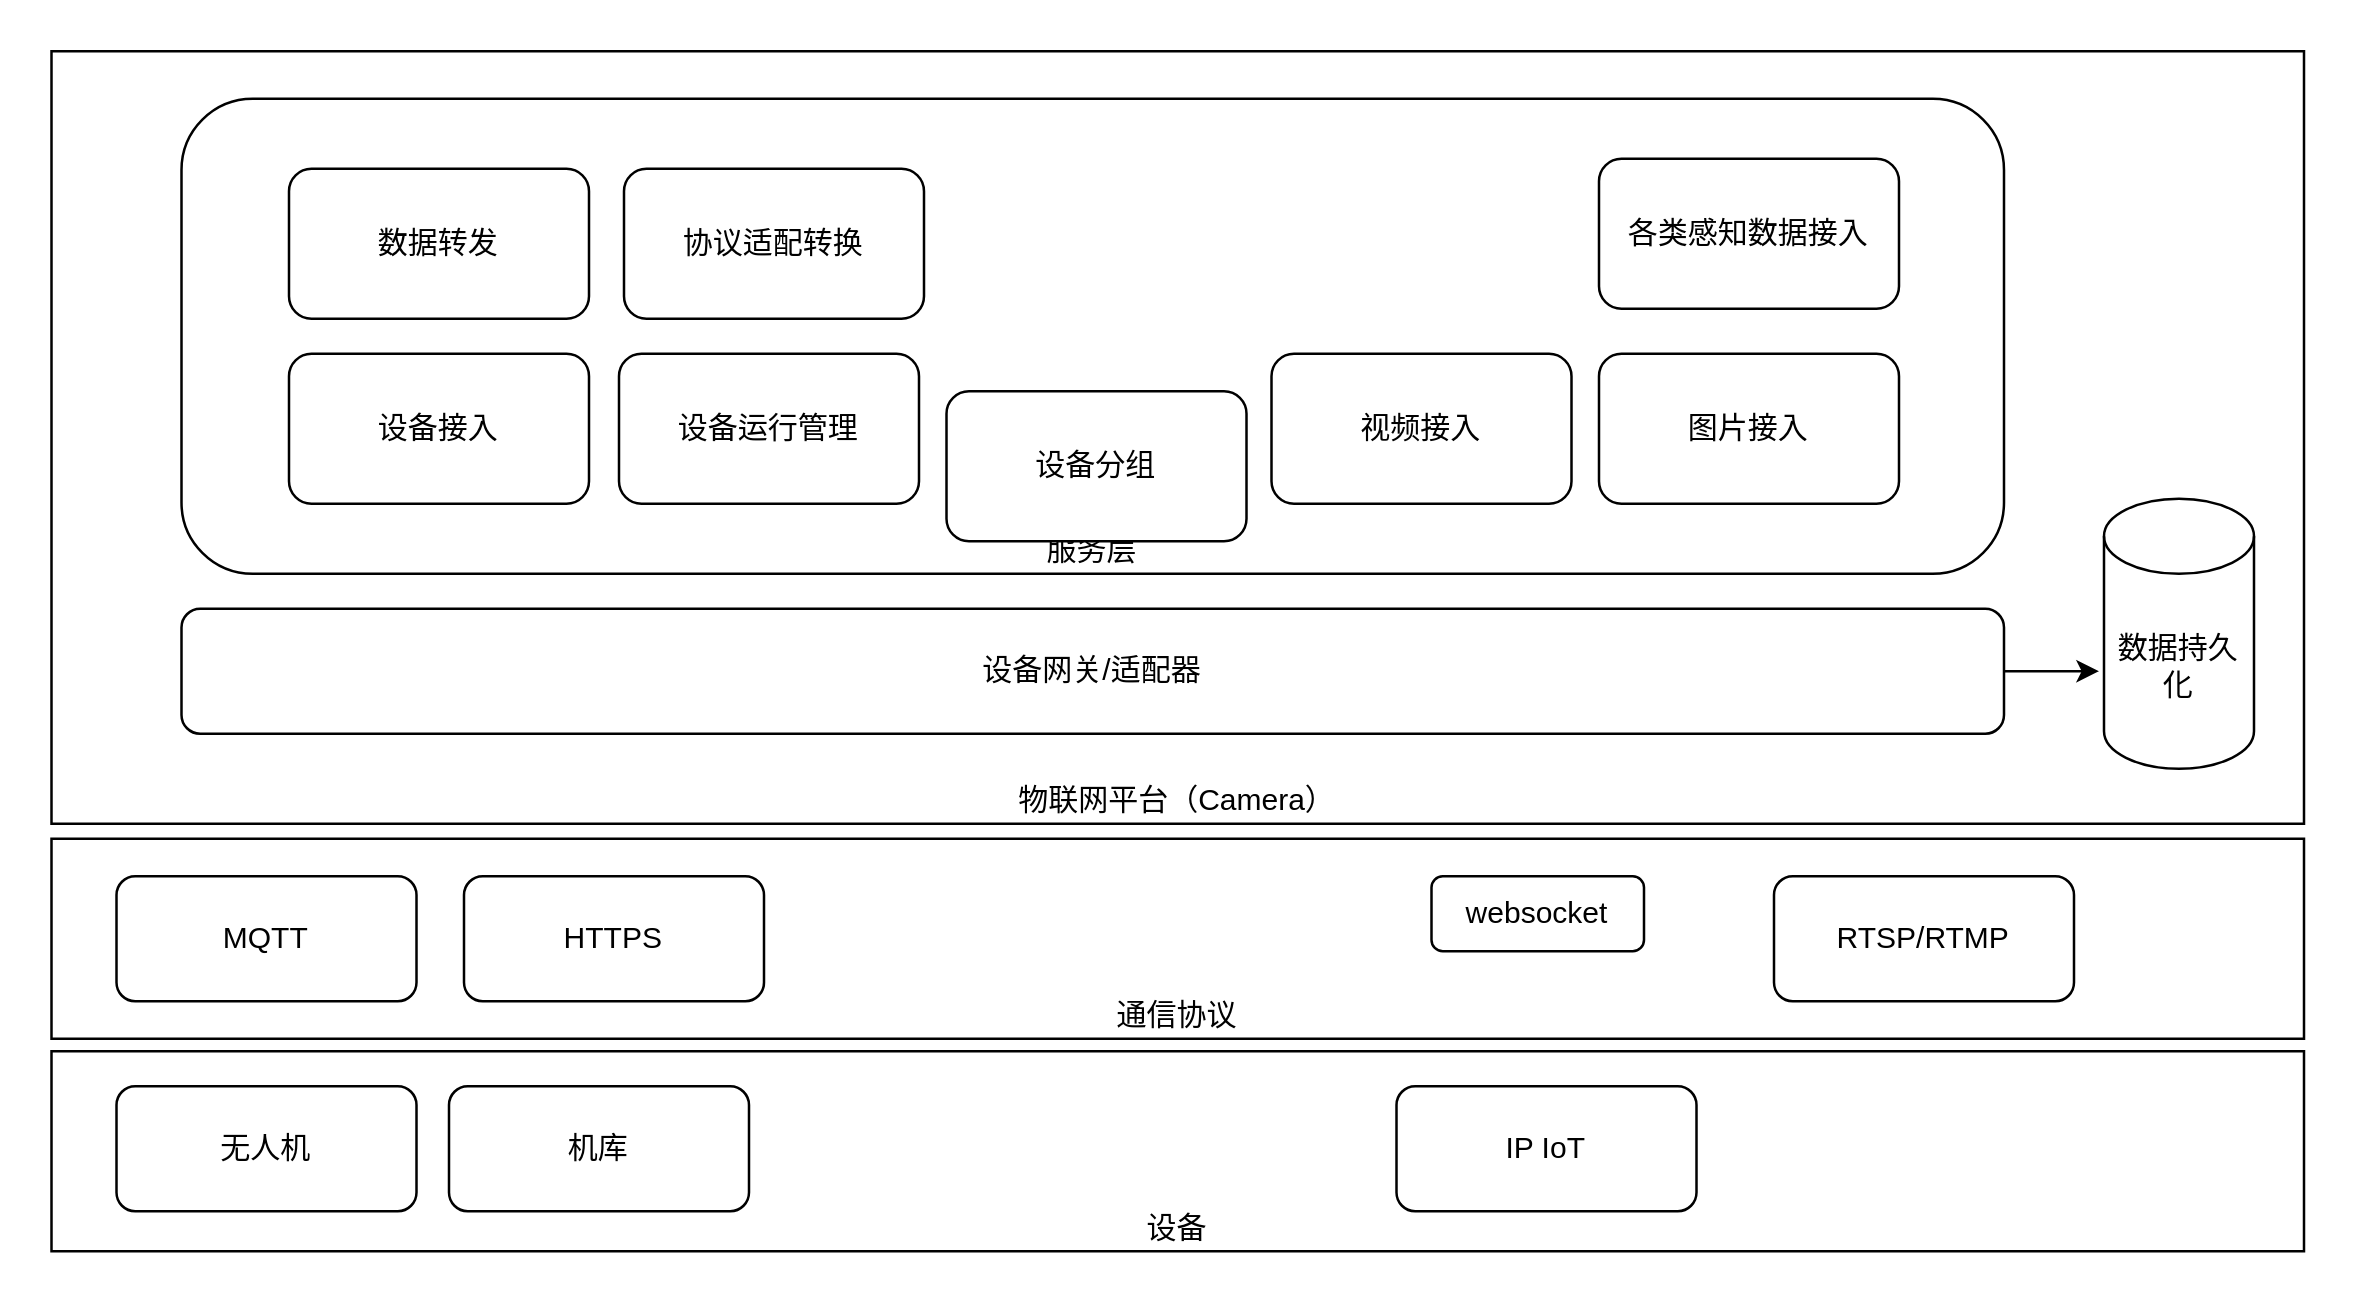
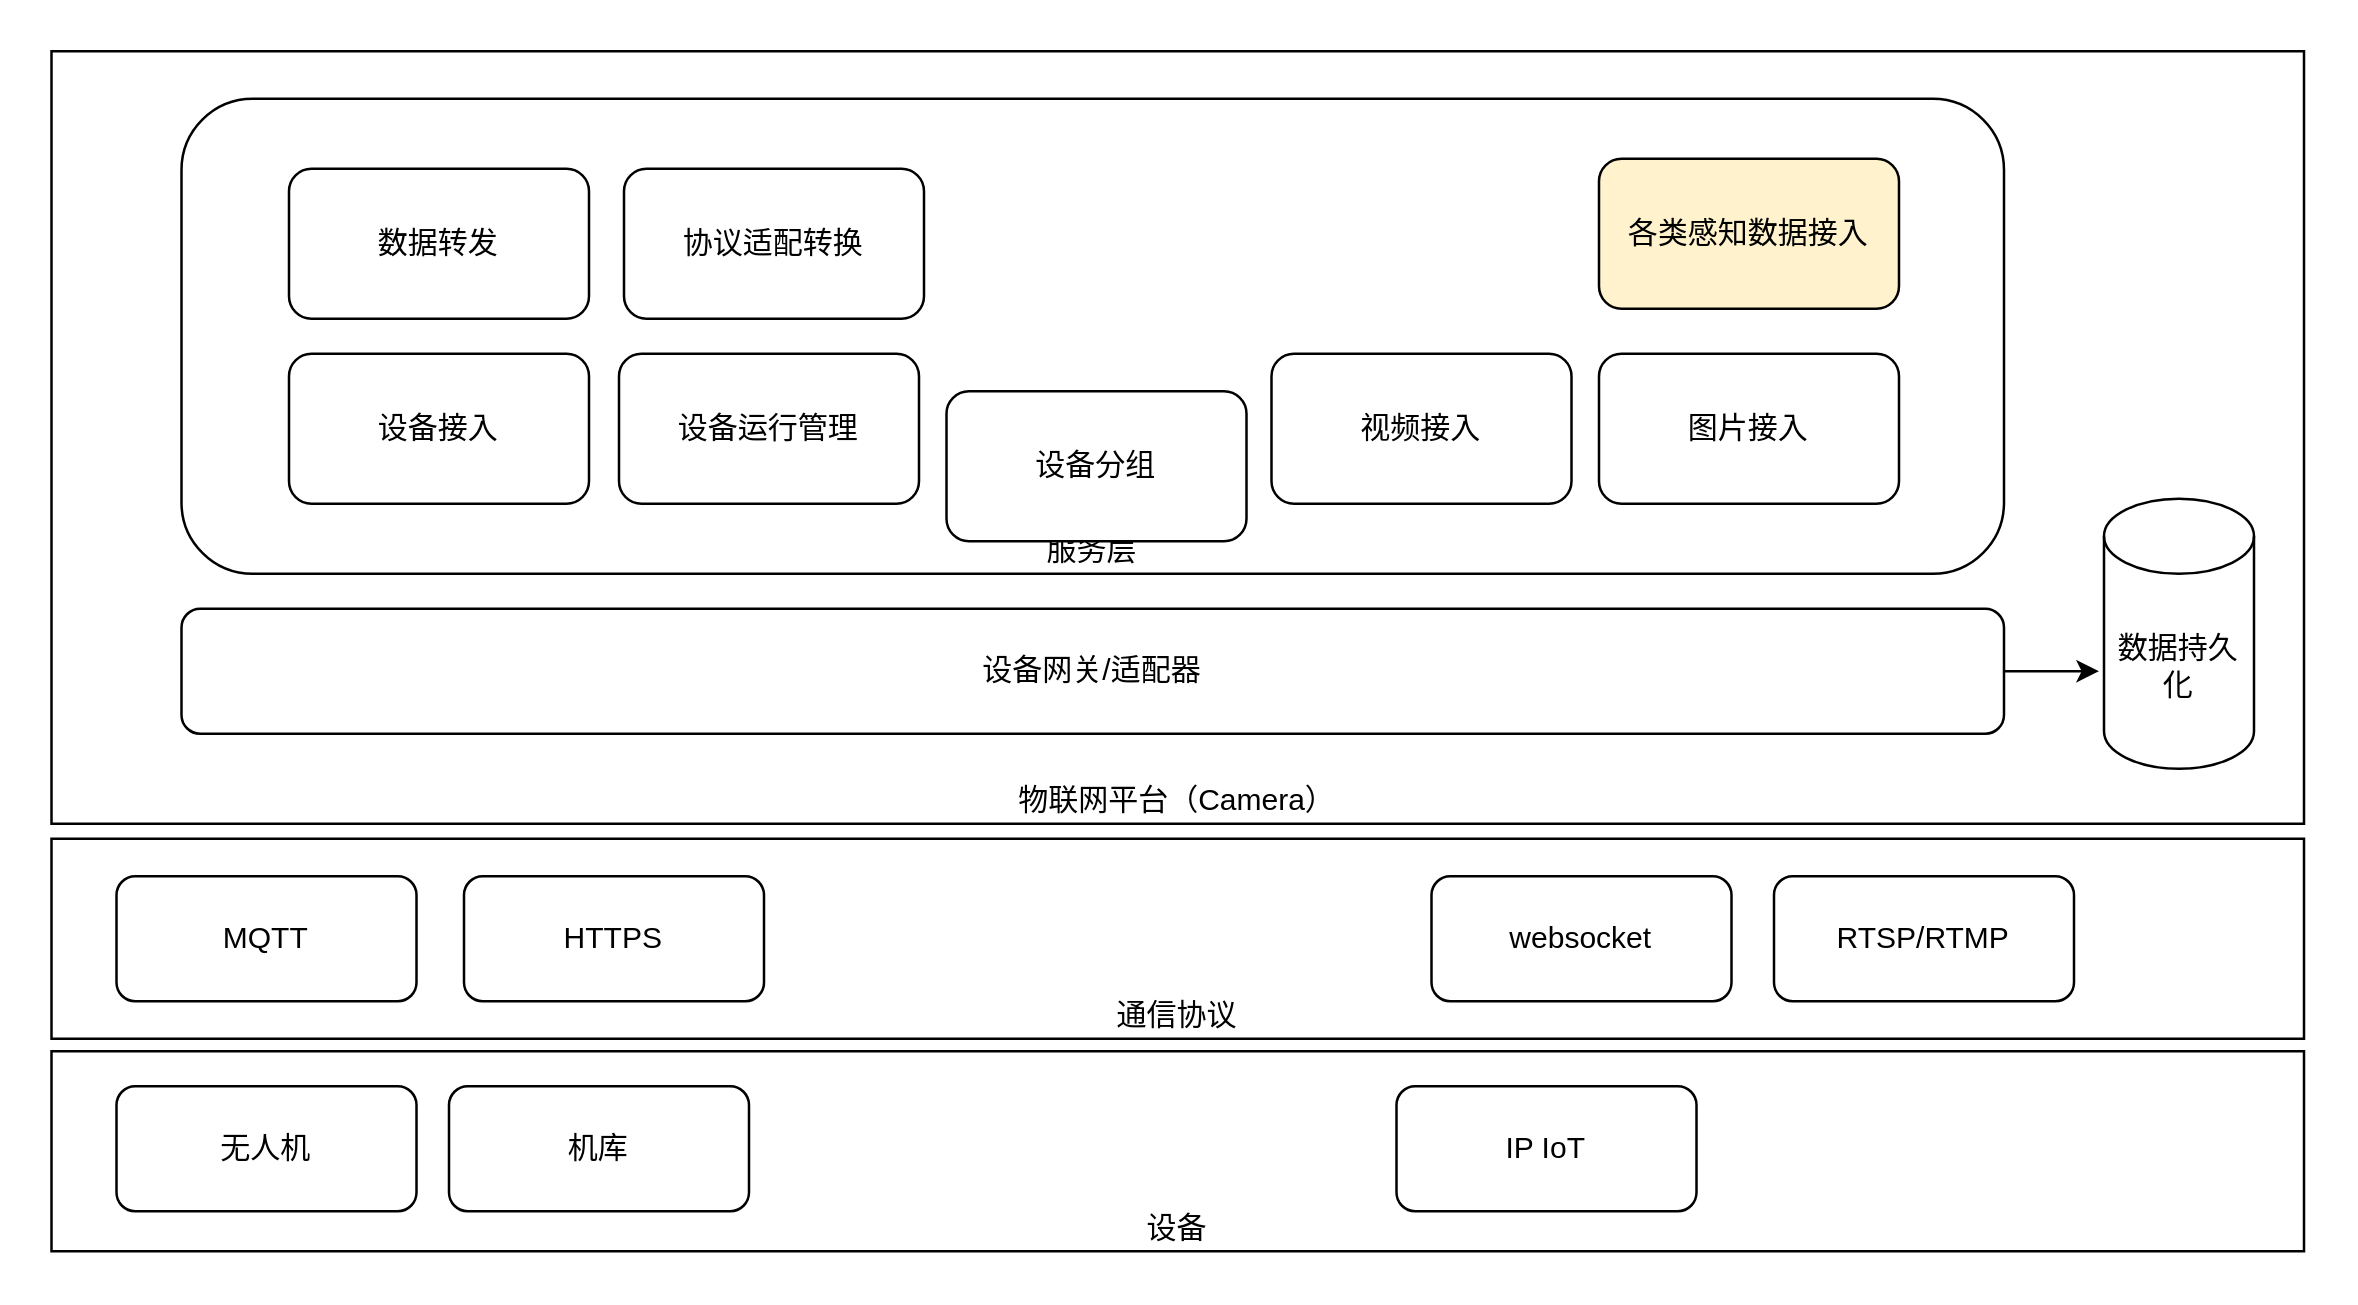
node "各类感知数据接入": fillcolor #ffffff -> #fff2cc
node "websocket": size 213x75 -> 300x125
